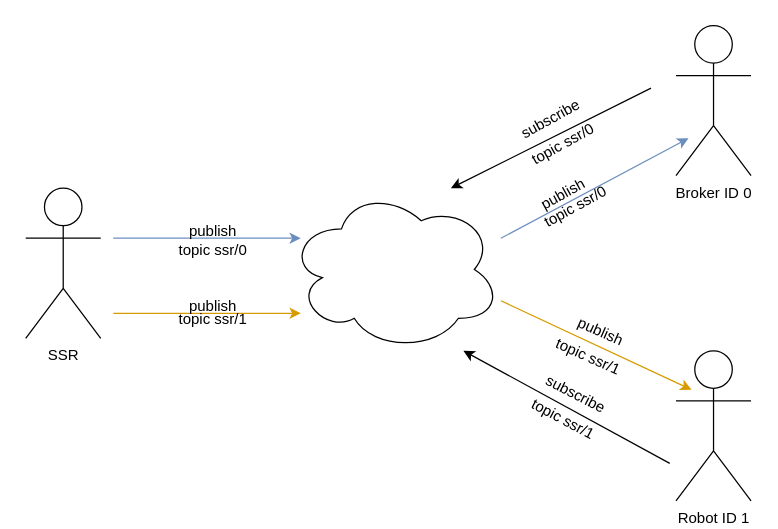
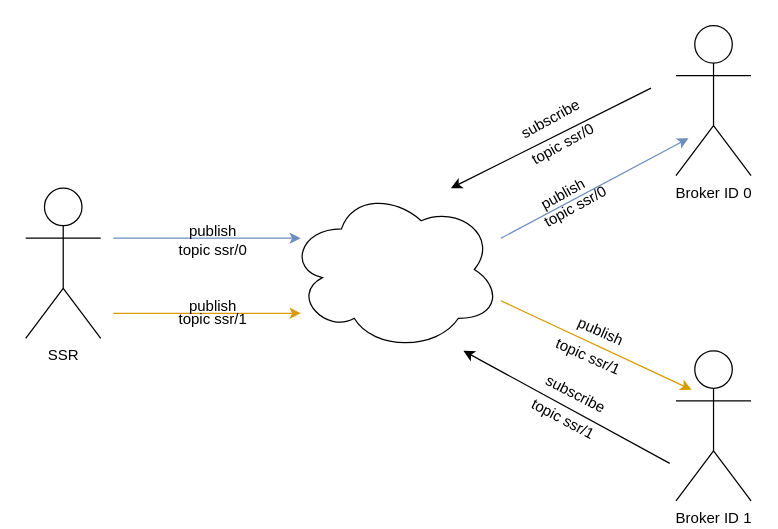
node "Robot ID 1": label "Robot ID 1" -> "Broker ID 1"
